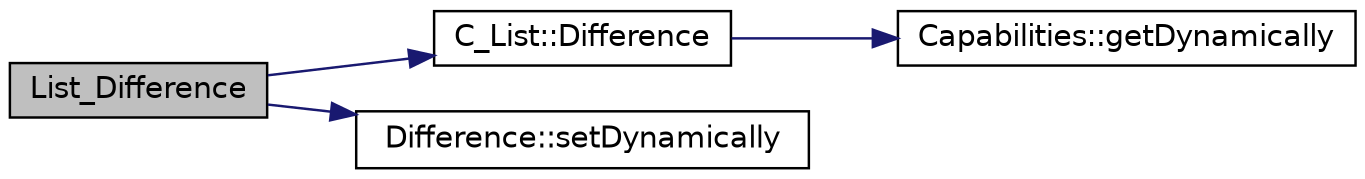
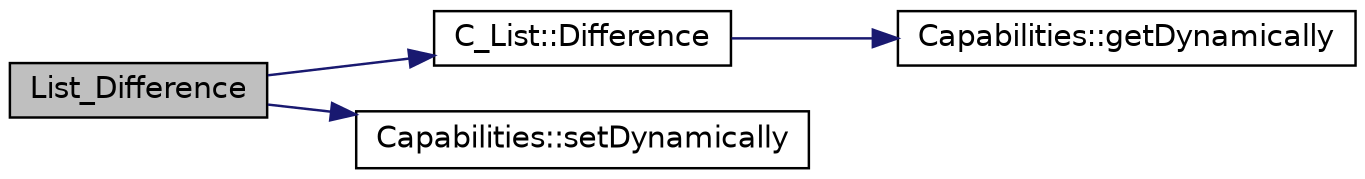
node "Difference::setDynamically": label "Difference::setDynamically" -> "Capabilities::setDynamically"
